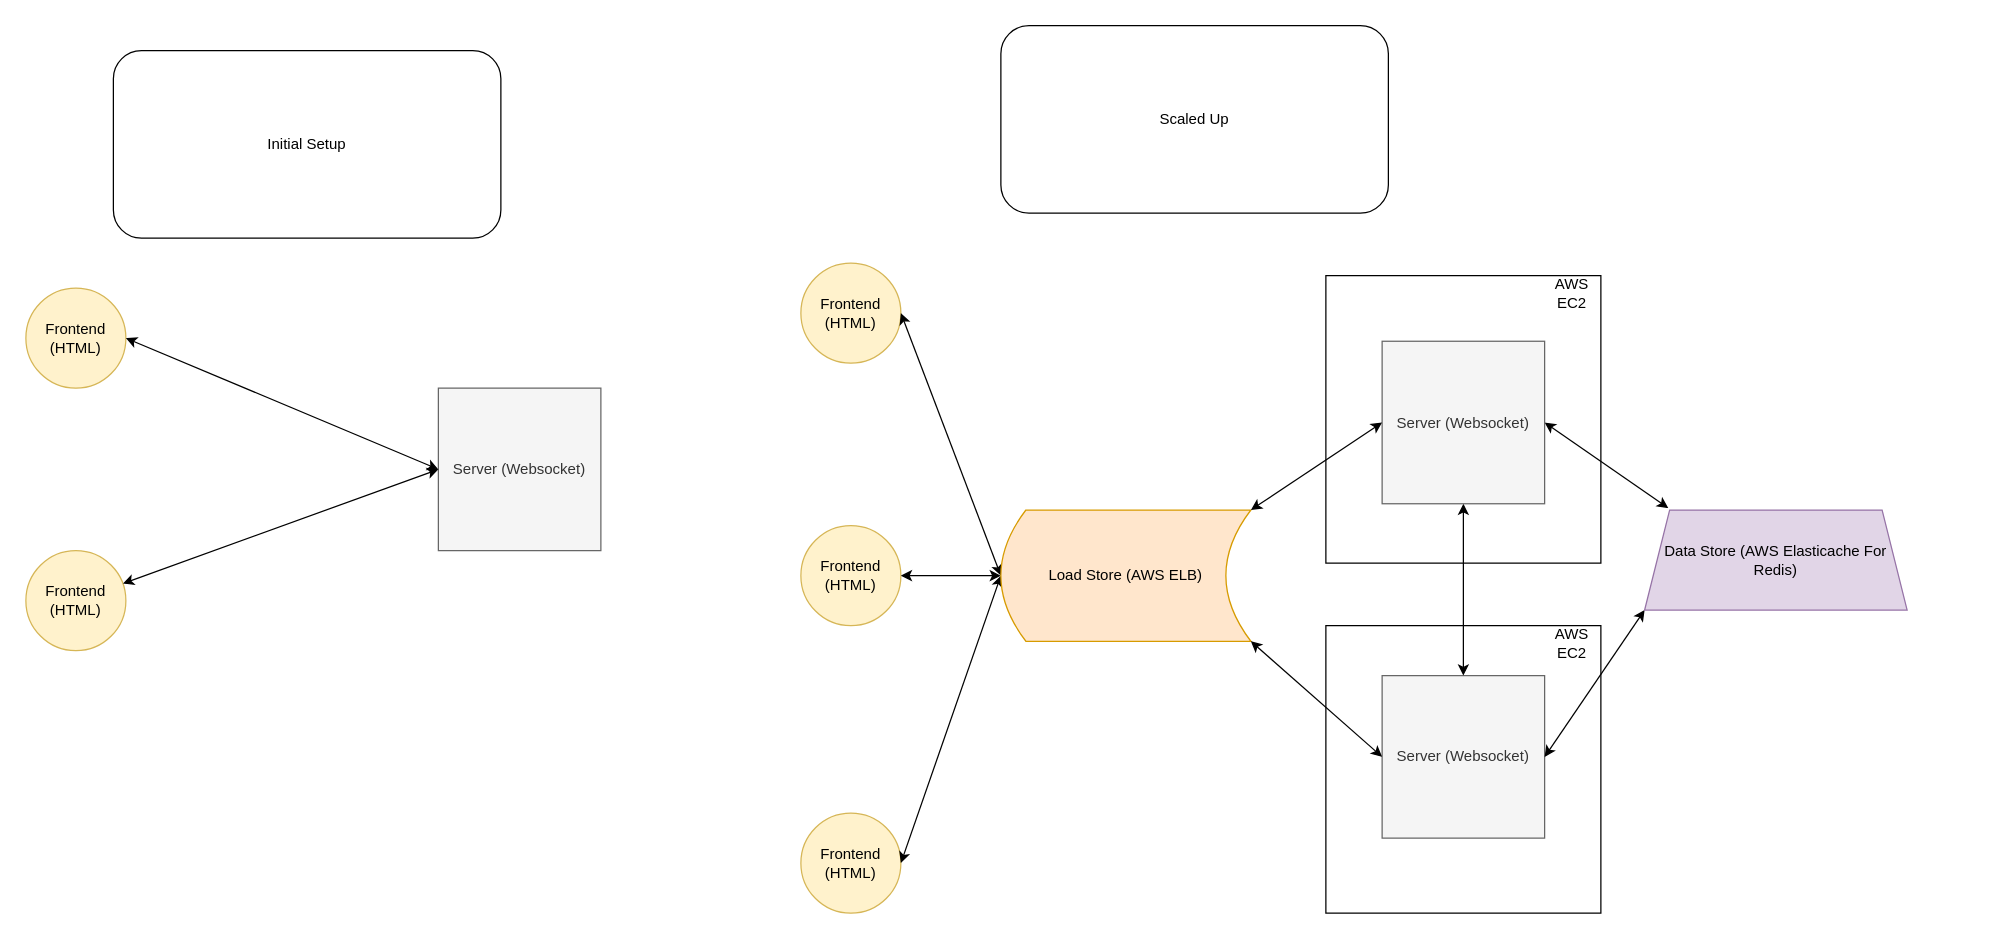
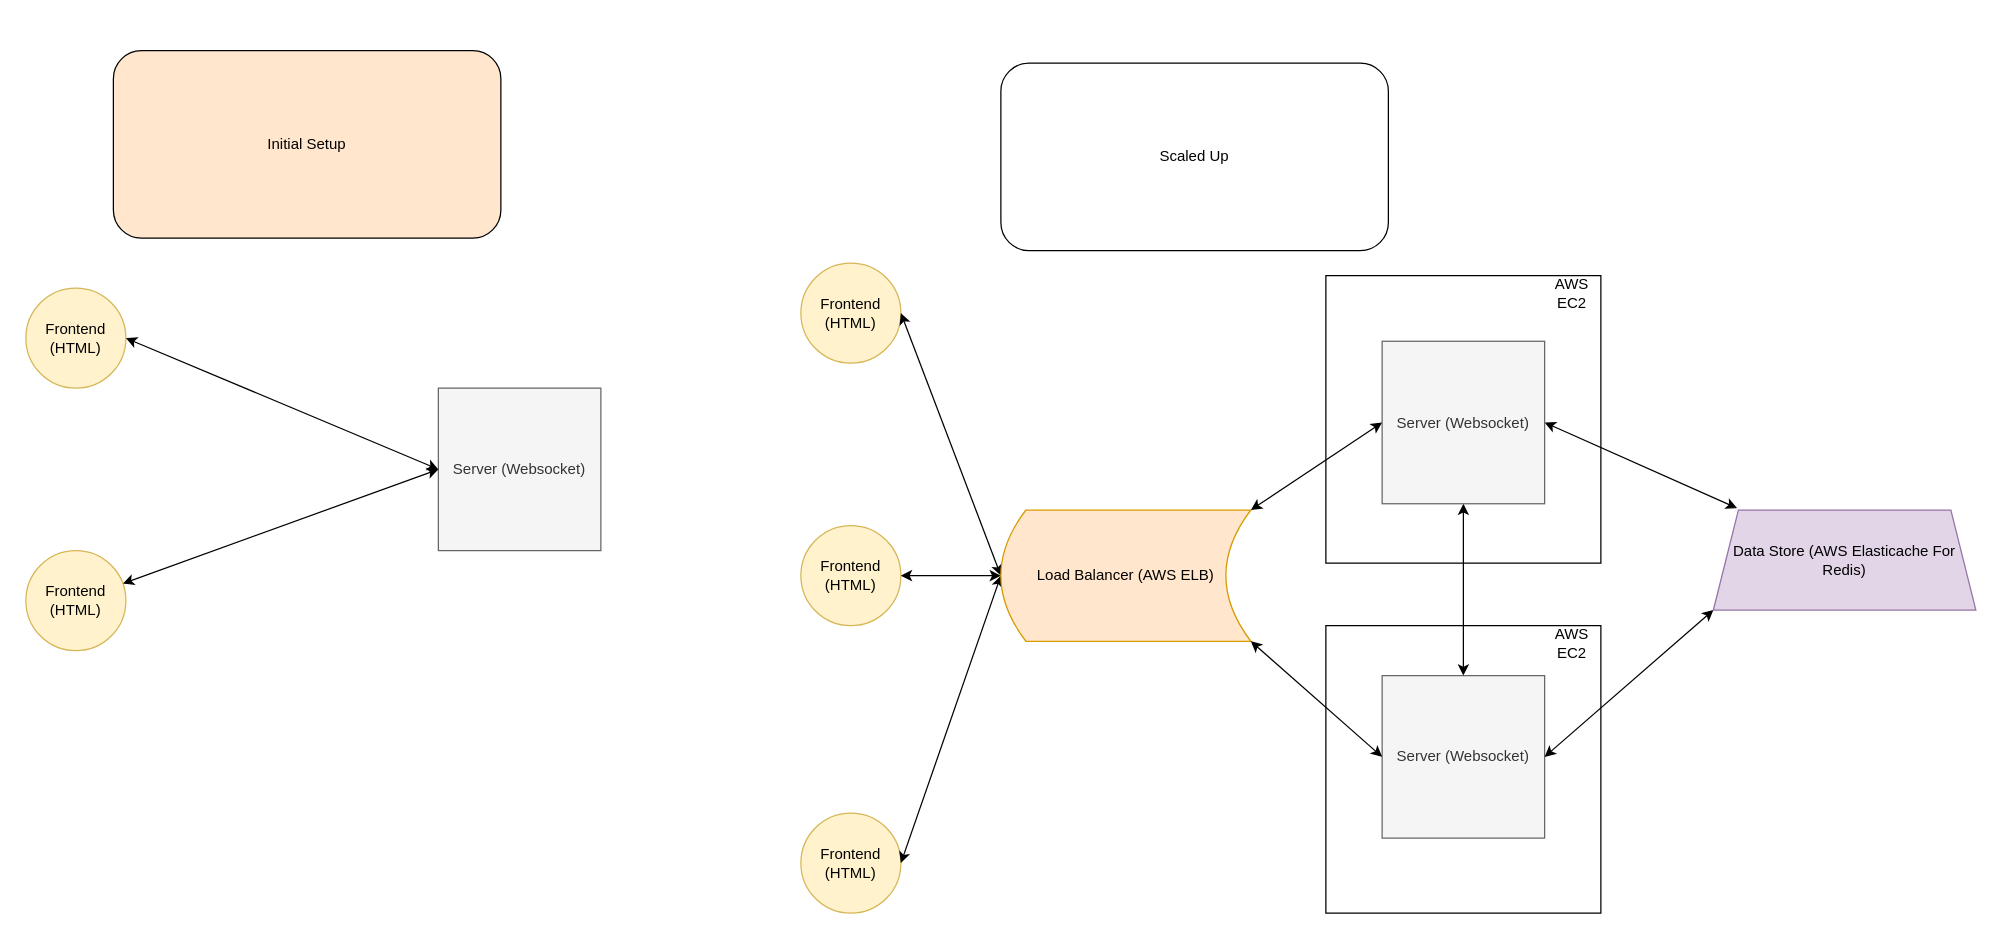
node "Scaled Up": moved (1194, 119) -> (1194, 157)
node "Initial Setup": fillcolor #ffffff -> #ffe6cc
node "Data Store (AWS Elasticache For Redis)": moved (1776, 560) -> (1844, 560)
node "Load Store (AWS ELB)": label "Load Store (AWS ELB)" -> "Load Balancer (AWS ELB)"
